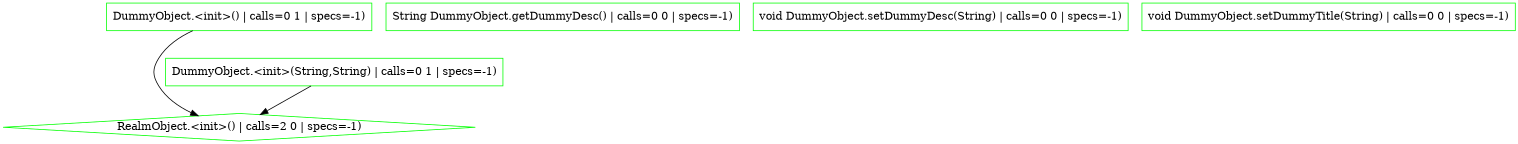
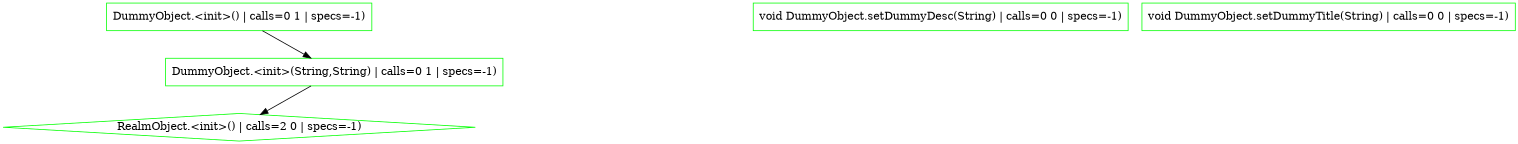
node "String DummyObject.getDummyDesc() | calls=0 0 | specs=-1)": removed
edge "DummyObject.<init>() | calls=0 1 | specs=-1)" -> "RealmObject.<init>() | calls=2 0 | specs=-1)": now "DummyObject.<init>() | calls=0 1 | specs=-1)" -> "DummyObject.<init>(String,String) | calls=0 1 | specs=-1)"
